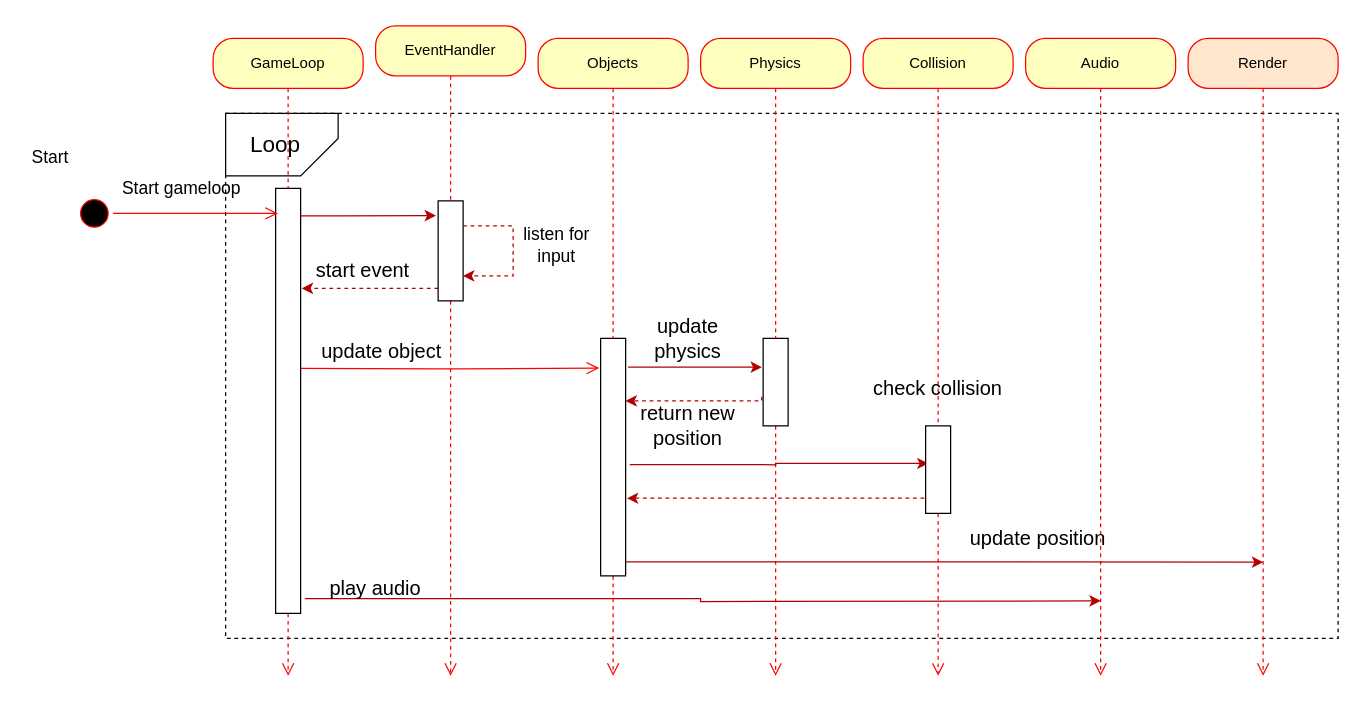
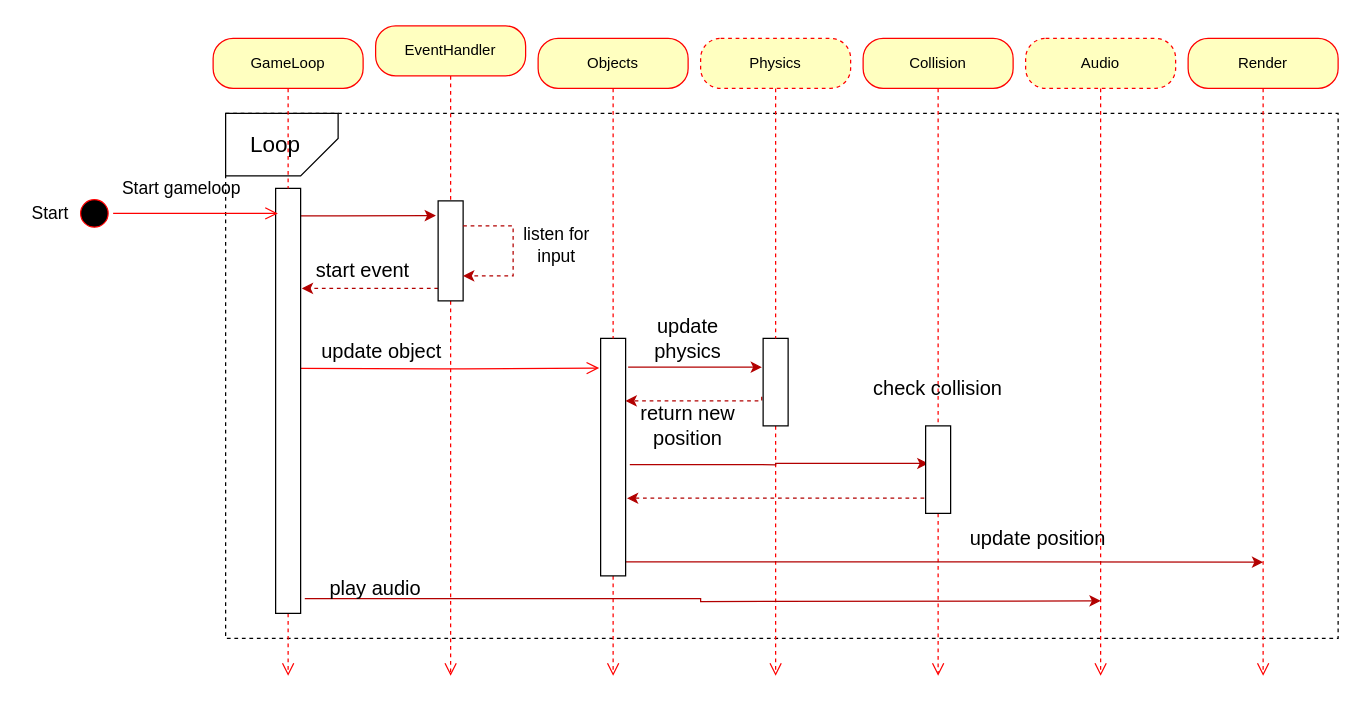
node "Physics": style solid -> dashed
node "Audio": style solid -> dashed
node "Render": fillcolor #ffe6cc -> #ffffc0
node "Start": moved (51, 157) -> (51, 213)
